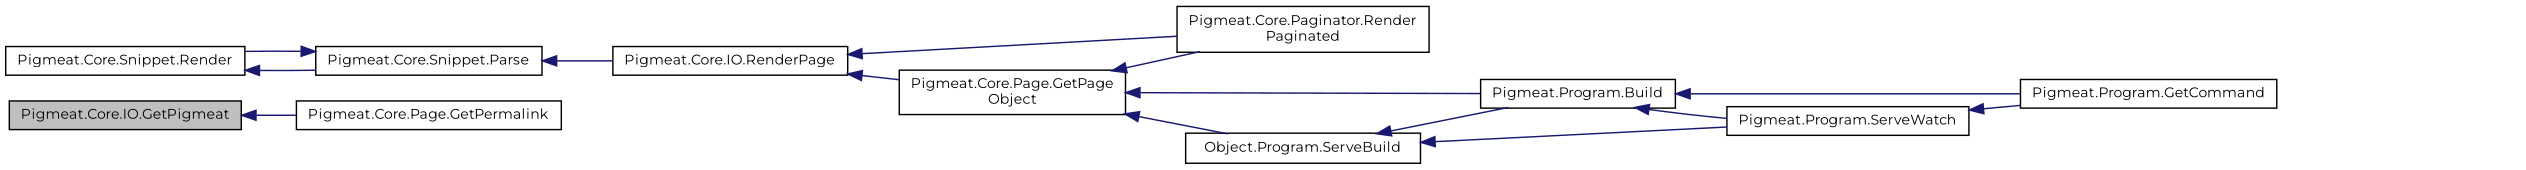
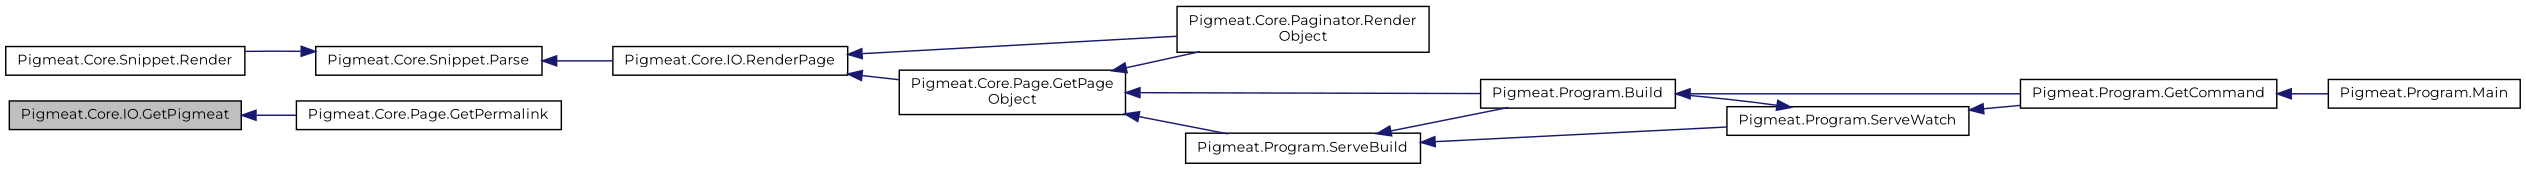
node "Pigmeat.Core.Paginator.Render Paginated": label "Pigmeat.Core.Paginator.Render Paginated" -> "Pigmeat.Core.Paginator.Render Object"
edge "Pigmeat.Core.Snippet.Parse" -> "Pigmeat.Core.Snippet.Render": removed
node "Pigmeat.Program.Main": added
edge "Pigmeat.Program.ServeWatch" -> "Pigmeat.Program.Build": reversed
node "Object.Program.ServeBuild": label "Object.Program.ServeBuild" -> "Pigmeat.Program.ServeBuild"
